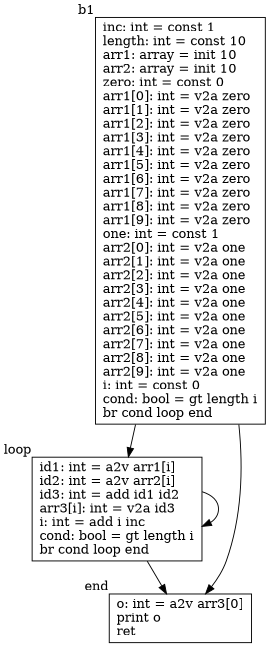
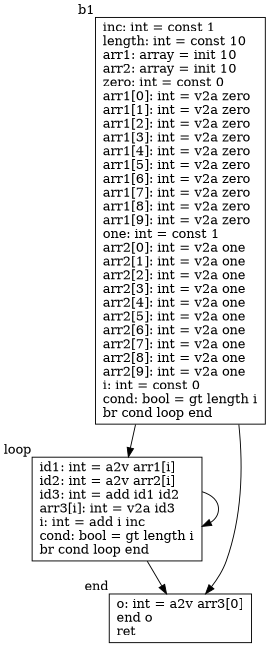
node "o: int = a2v arr3[0] print o ret end": label "o: int = a2v arr3[0] print o ret end" -> "o: int = a2v arr3[0] end o ret end"
